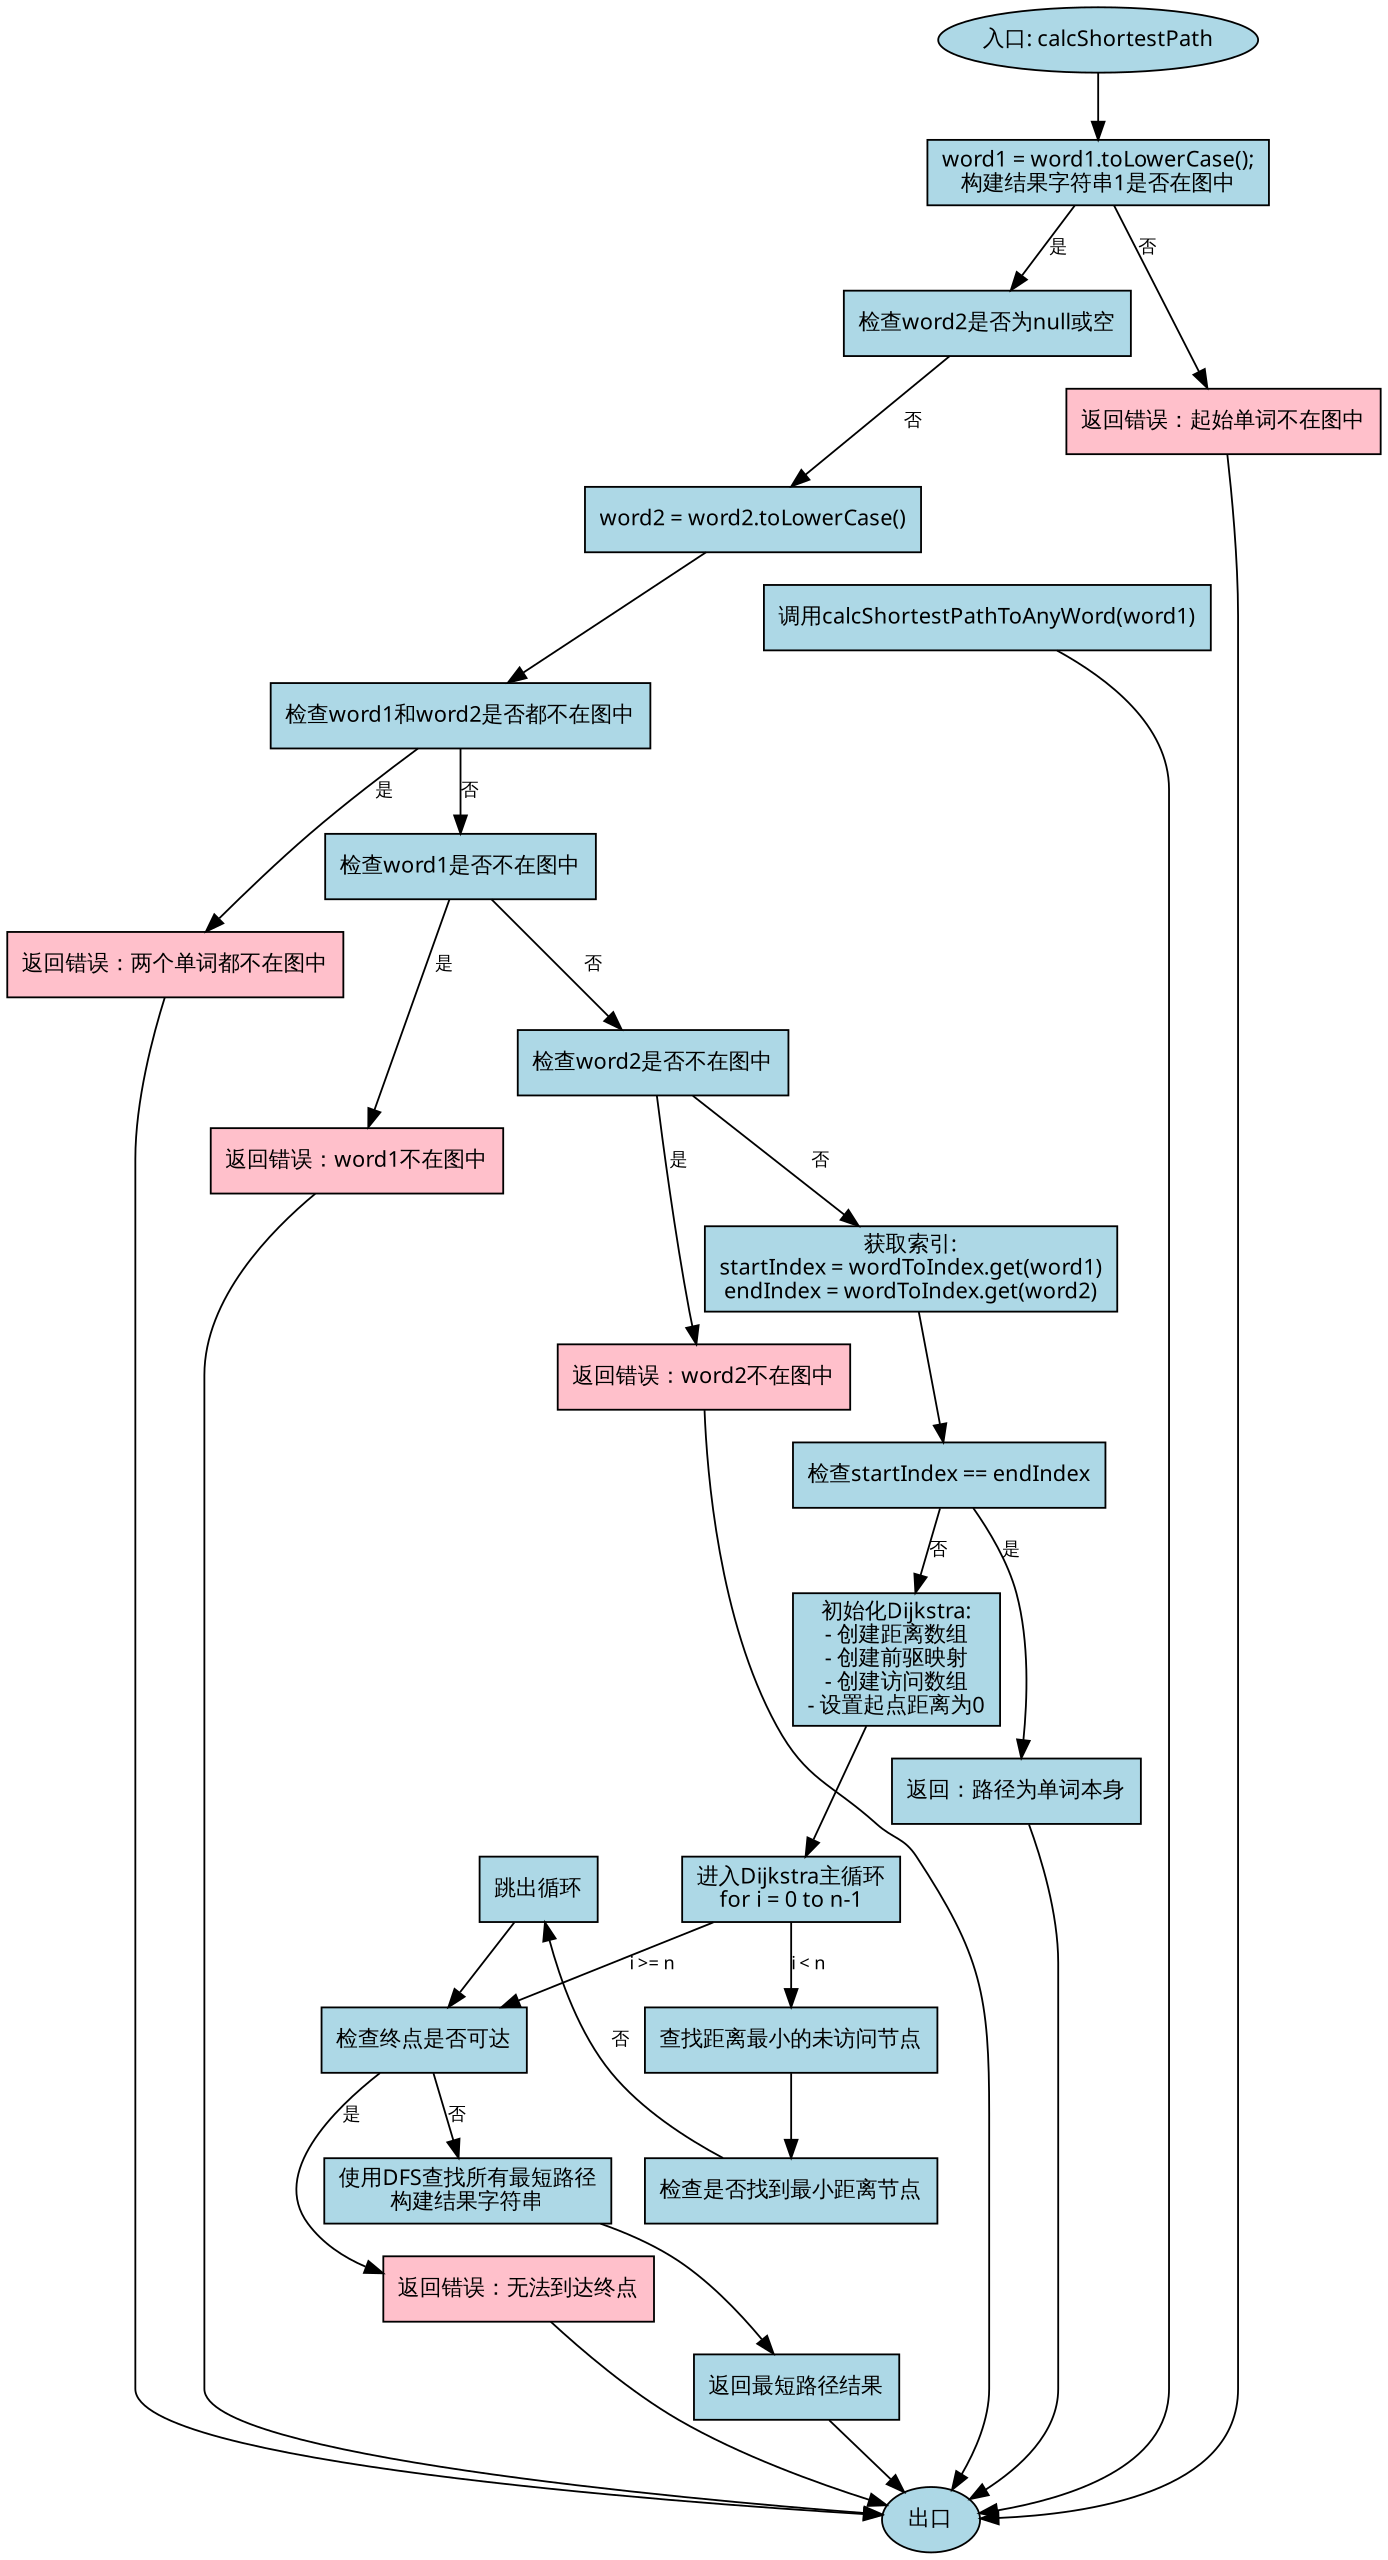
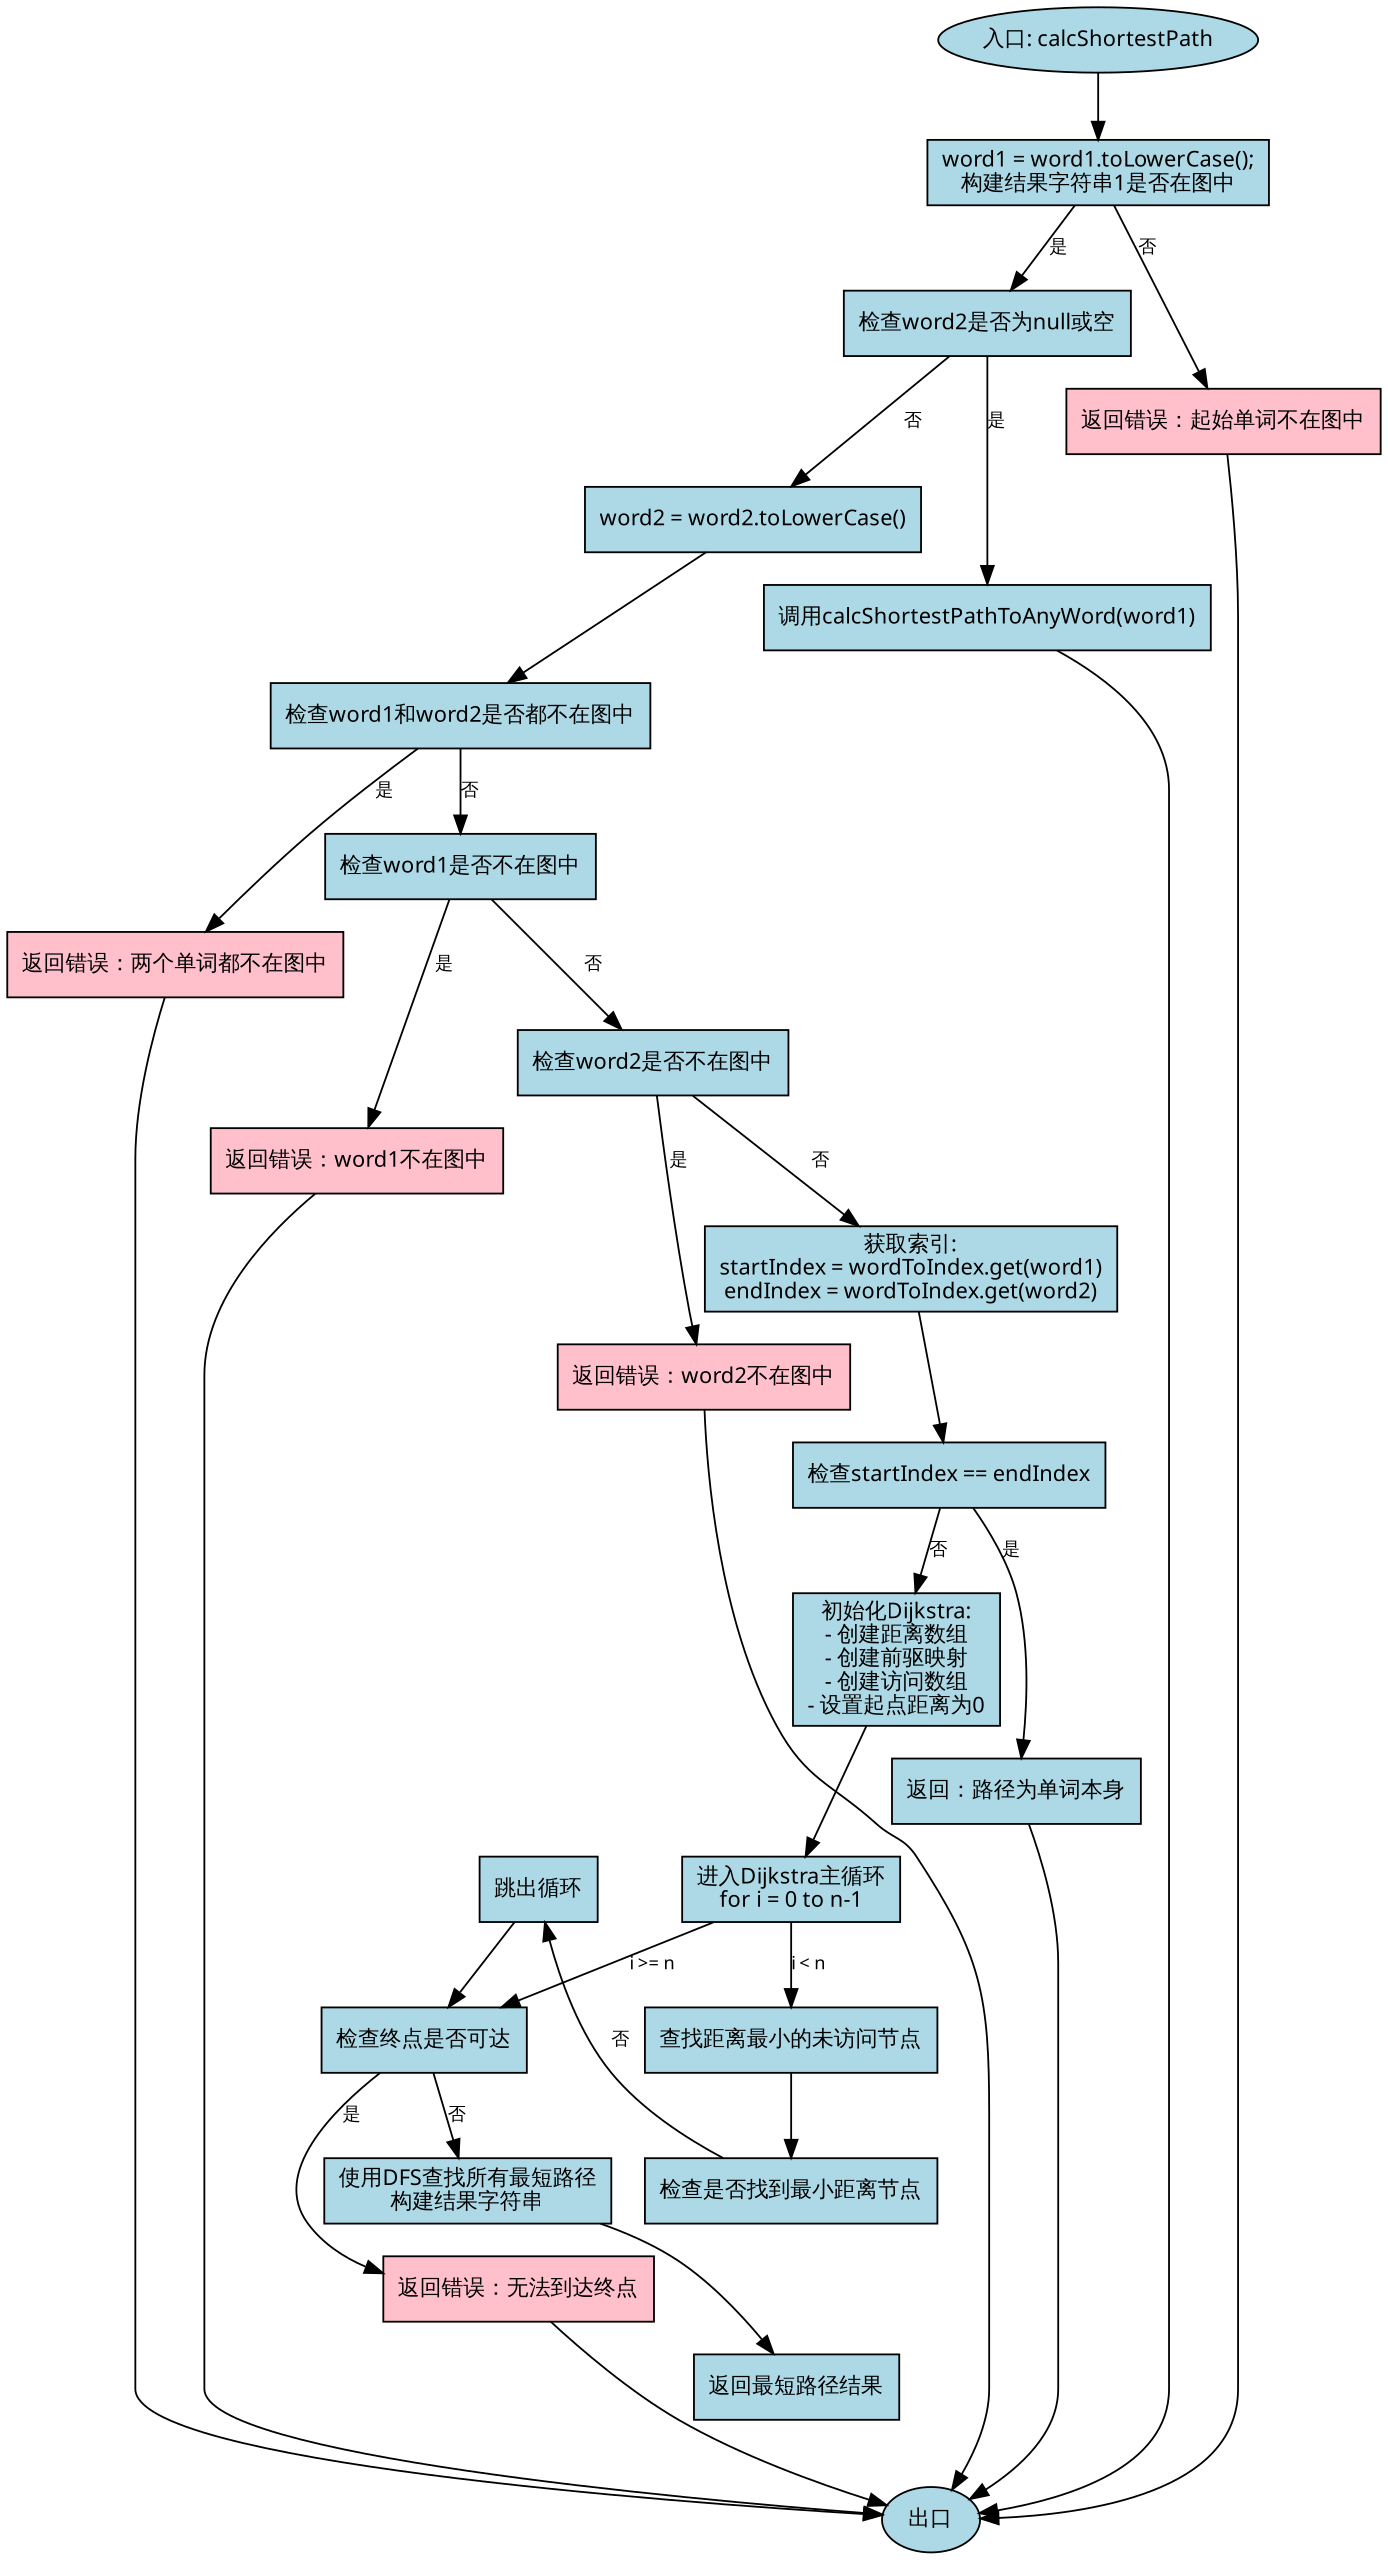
edge "检查word2是否为null或空" -> "调用calcShortestPathToAnyWord(word1)": added, label "是"
edge "返回最短路径结果" -> "出口": removed
